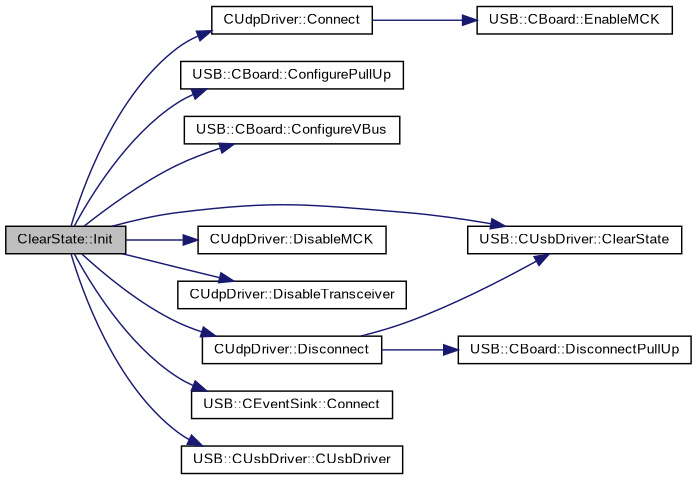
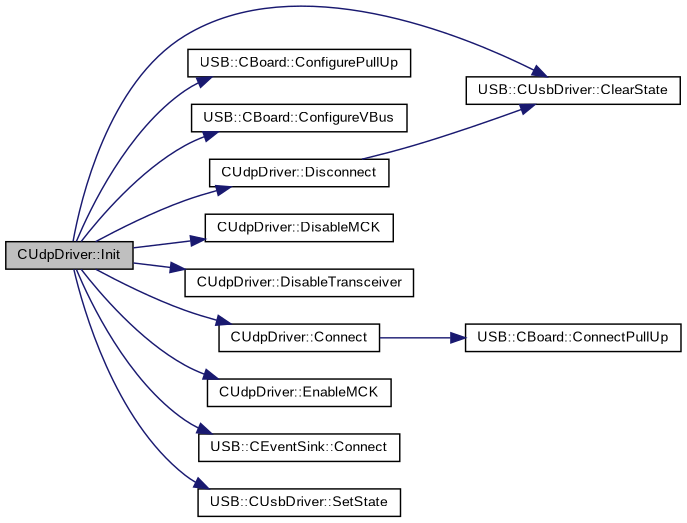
node "USB::CBoard::EnableMCK": label "USB::CBoard::EnableMCK" -> "USB::CBoard::ConnectPullUp"
node "ClearState::Init": label "ClearState::Init" -> "CUdpDriver::Init"
node "USB::CBoard::DisconnectPullUp": removed
node "CUdpDriver::EnableMCK": added
node "USB::CUsbDriver::CUsbDriver": label "USB::CUsbDriver::CUsbDriver" -> "USB::CUsbDriver::SetState"
